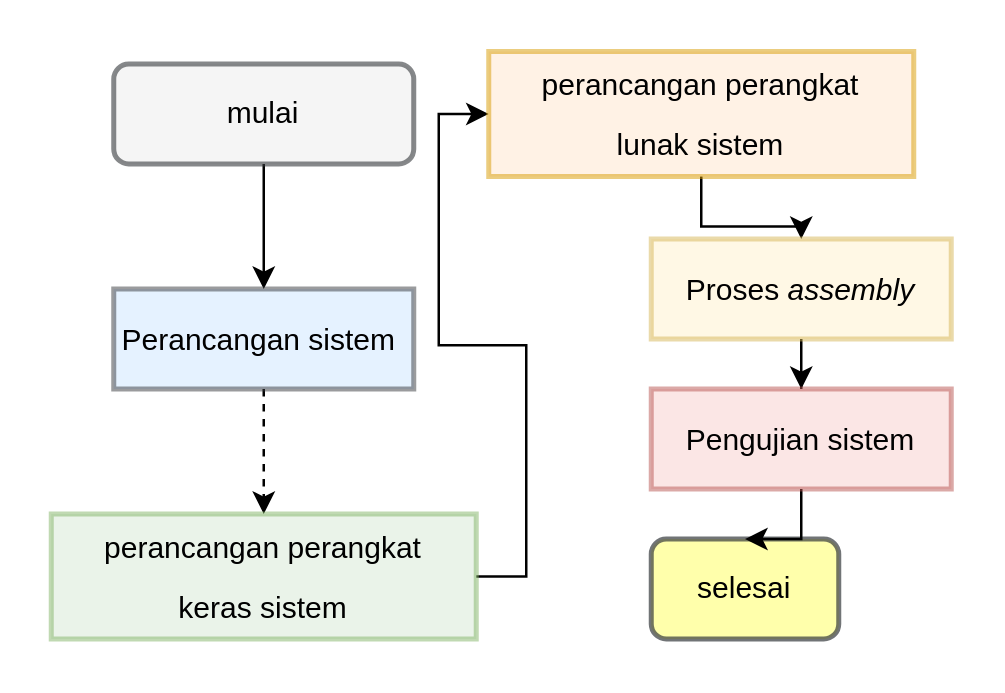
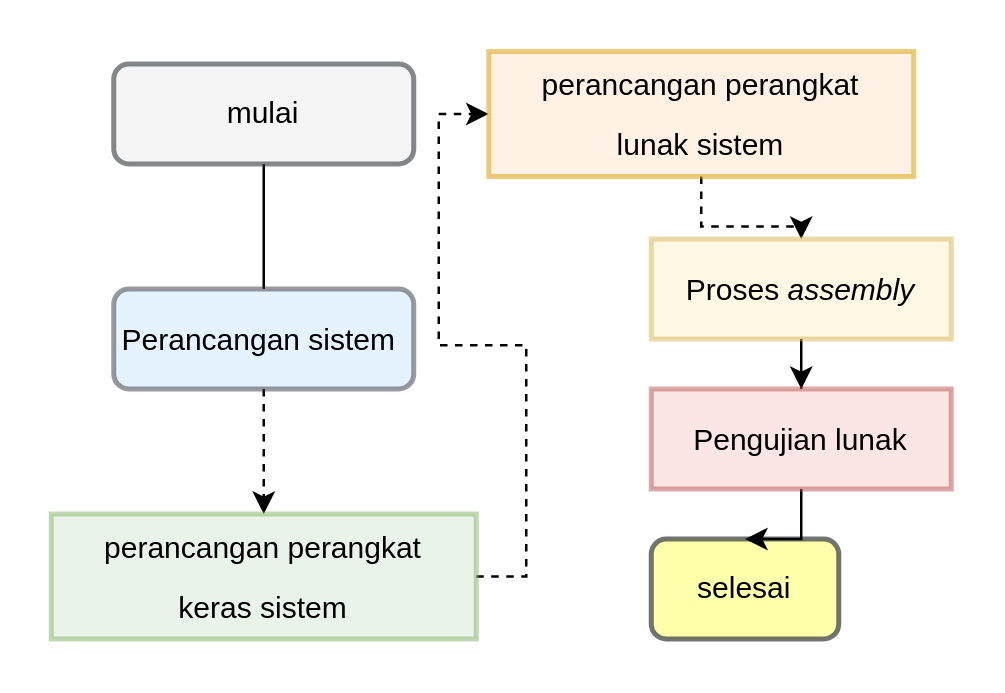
edge "perancangan perangkat lunak sistem" -> "Proses assembly": style solid -> dashed
edge "mulai" -> "Perancangan sistem": arrowhead classic -> none
node "Perancangan sistem": shape rectangle -> rounded rectangle
edge "perancangan perangkat keras sistem" -> "perancangan perangkat lunak sistem": style solid -> dashed
node "Pengujian sistem": label "Pengujian sistem" -> "Pengujian lunak"
